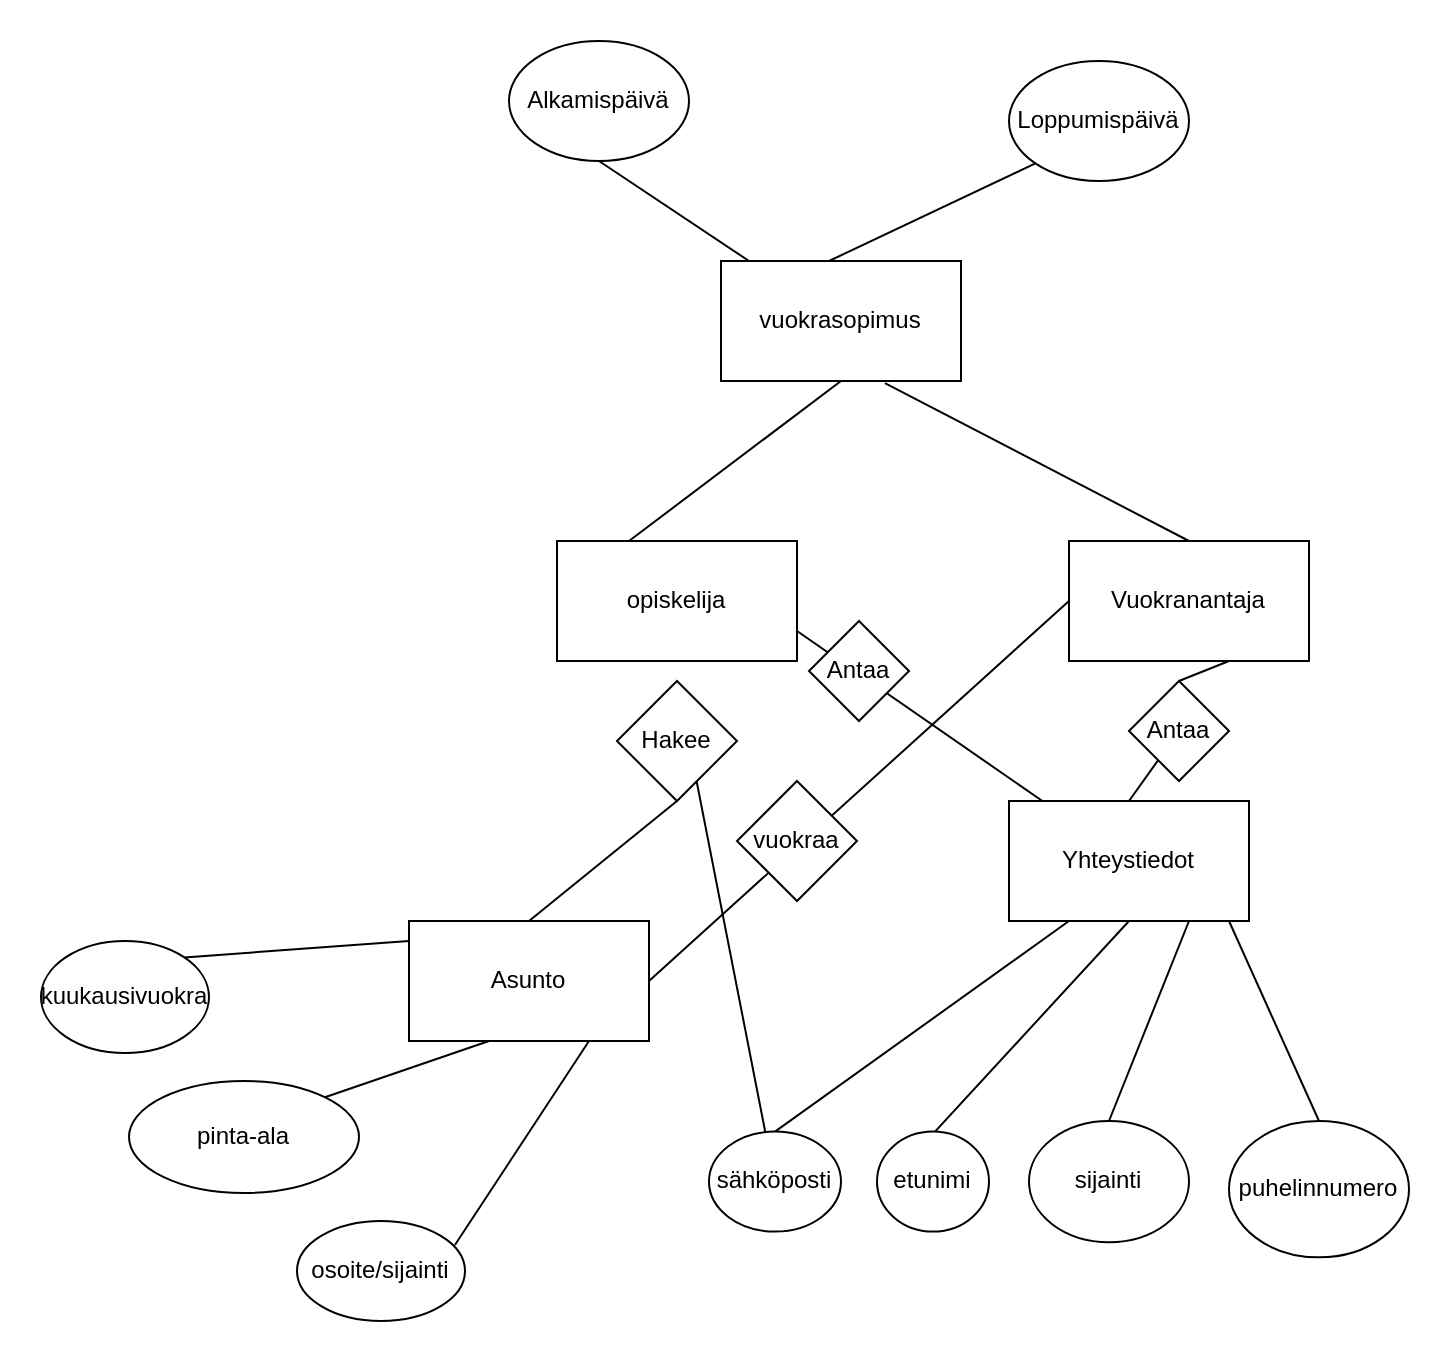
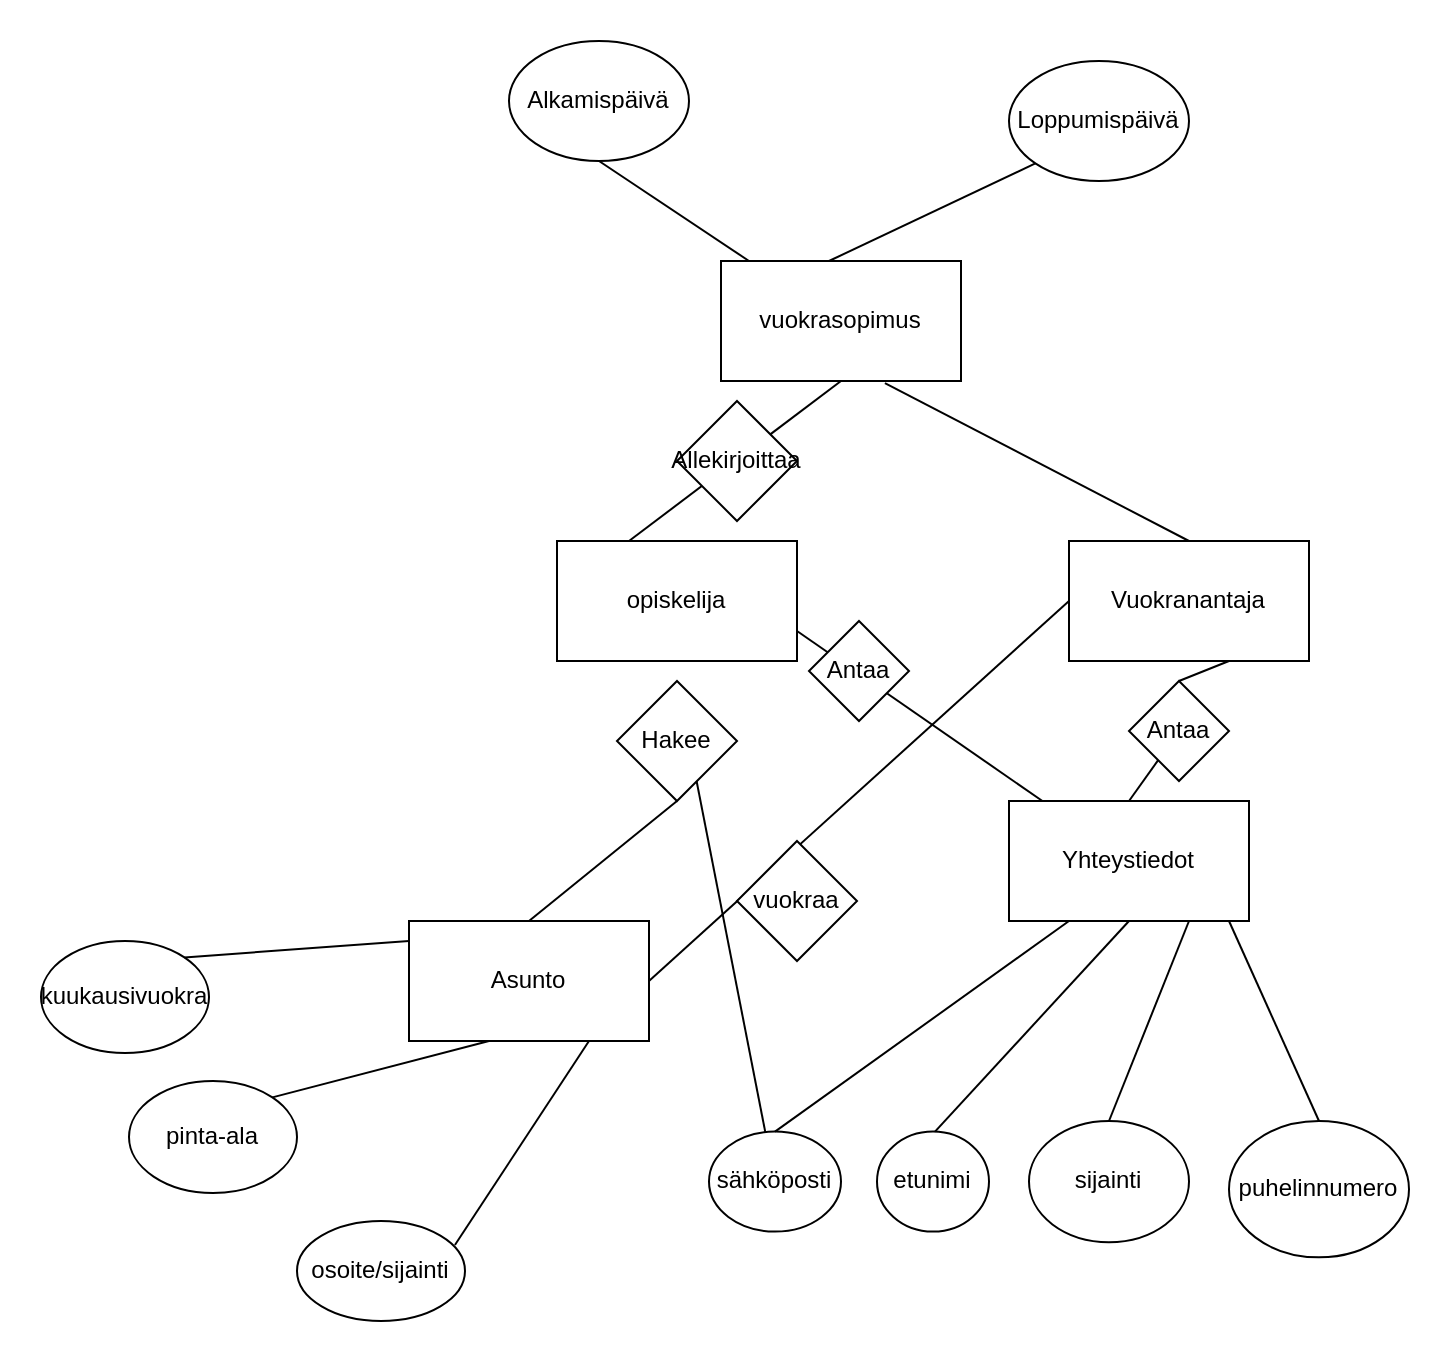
node "Allekirjoittaa": added
node "vuokraa": moved (797, 841) -> (797, 901)
node "pinta-ala": size 230x112 -> 168x112
